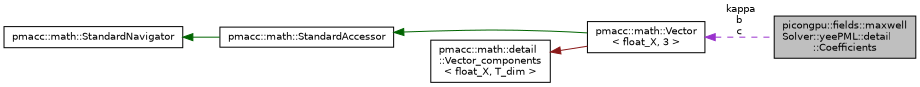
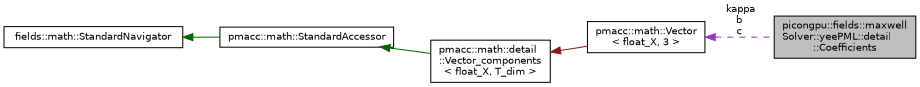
edge "pmacc::math::Vector < float_X, 3 >" -> "pmacc::math::StandardAccessor": now "pmacc::math::detail ::Vector_components < float_X, T_dim >" -> "pmacc::math::StandardAccessor"
node "pmacc::math::StandardNavigator": label "pmacc::math::StandardNavigator" -> "fields::math::StandardNavigator"
